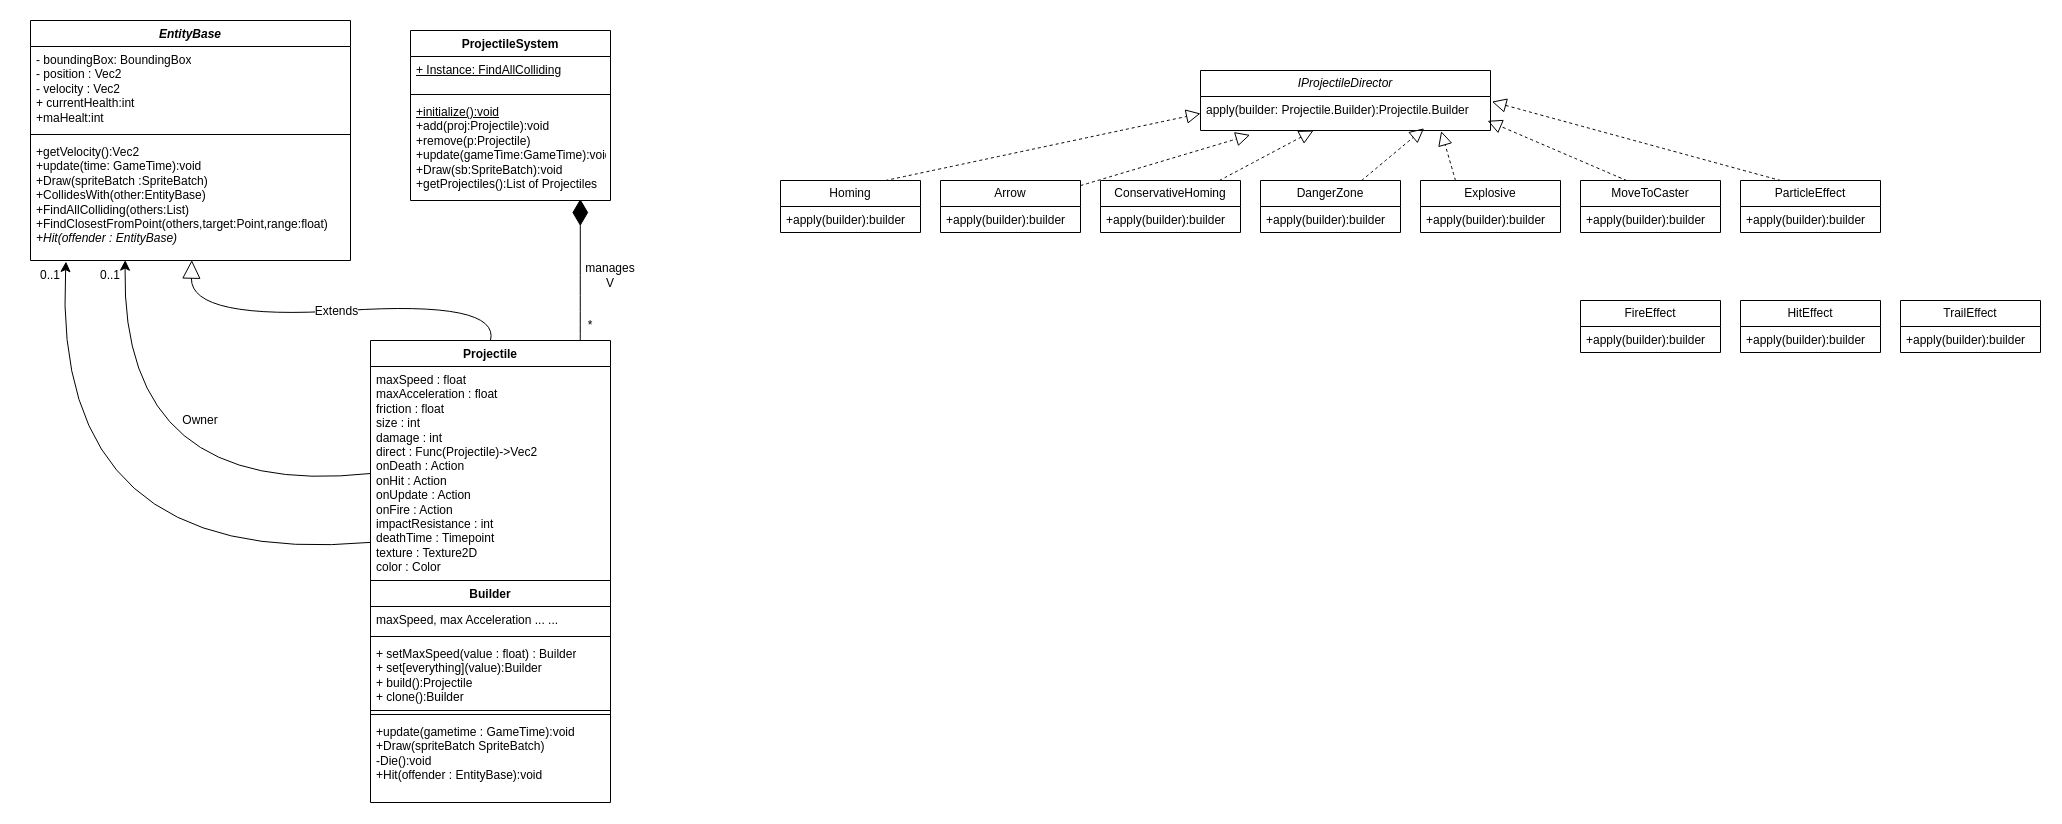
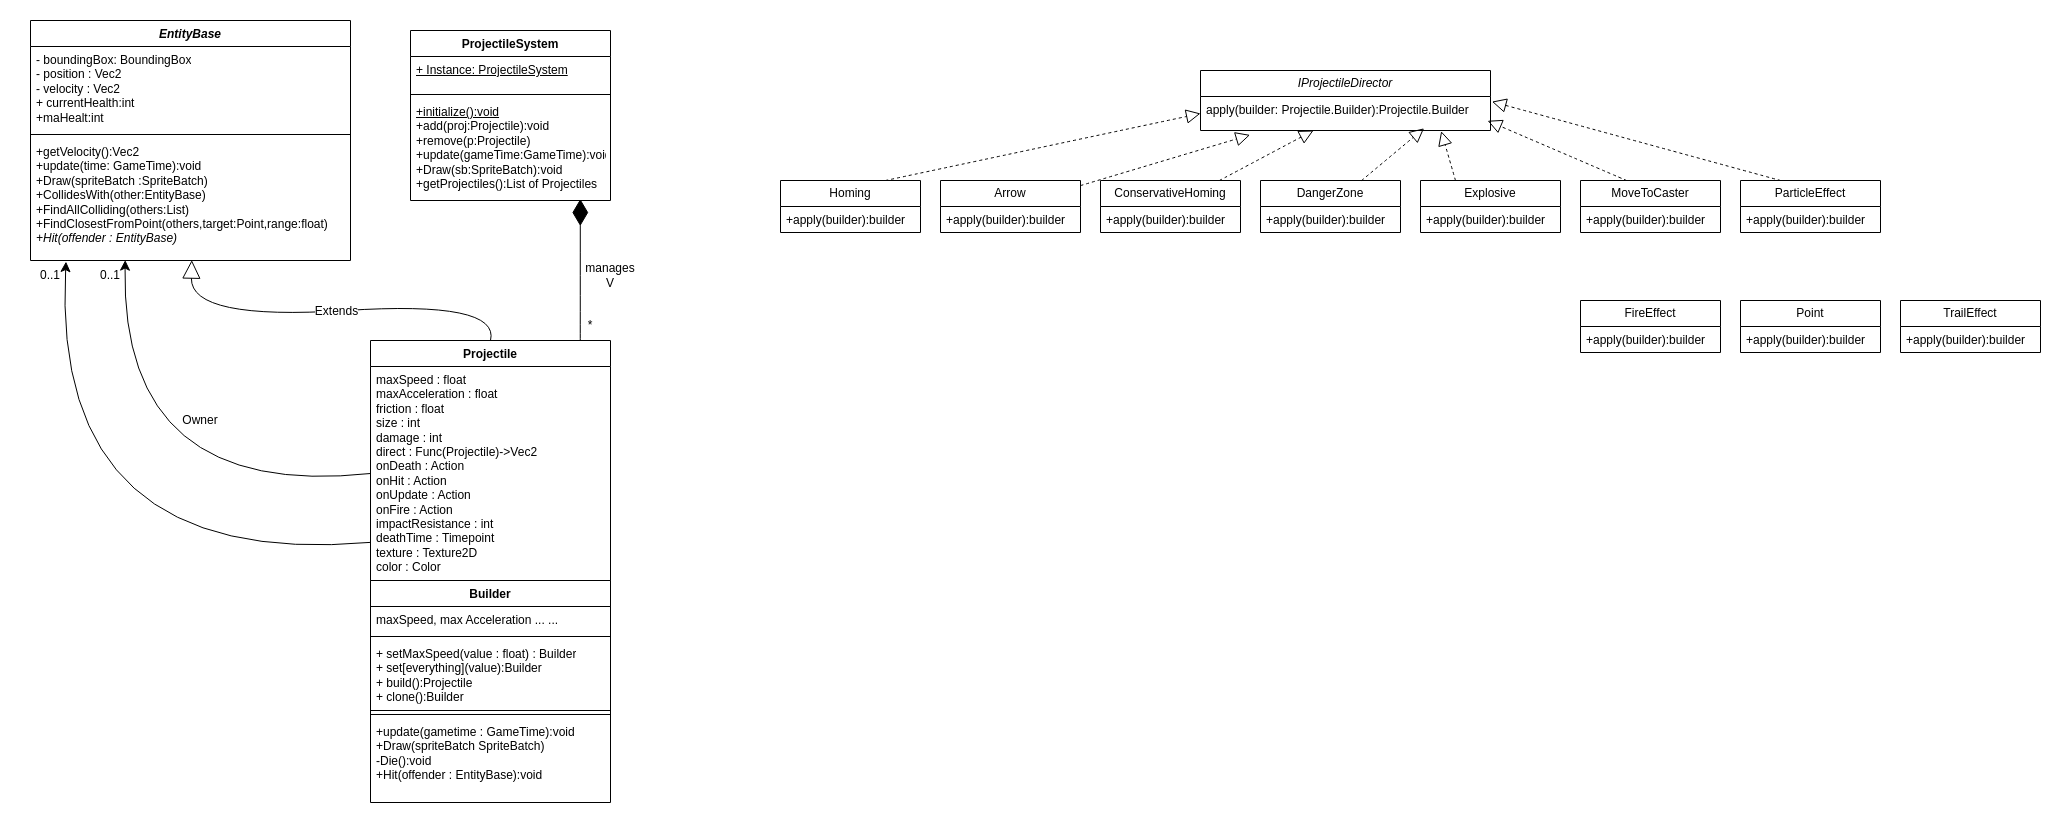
node "+ Instance: FindAllColliding": label "+ Instance: FindAllColliding" -> "+ Instance: ProjectileSystem"
node "HitEffect": label "HitEffect" -> "Point"
